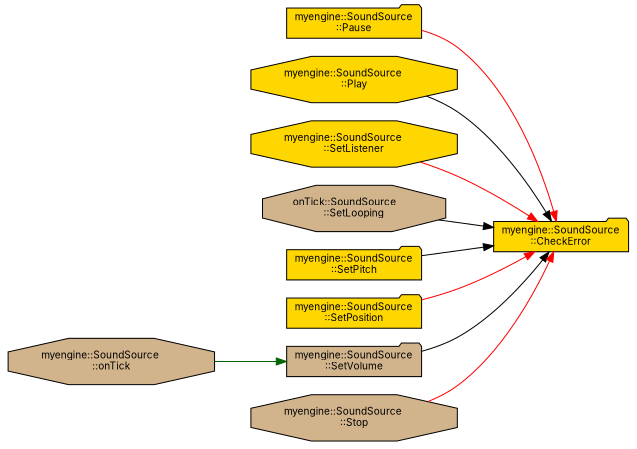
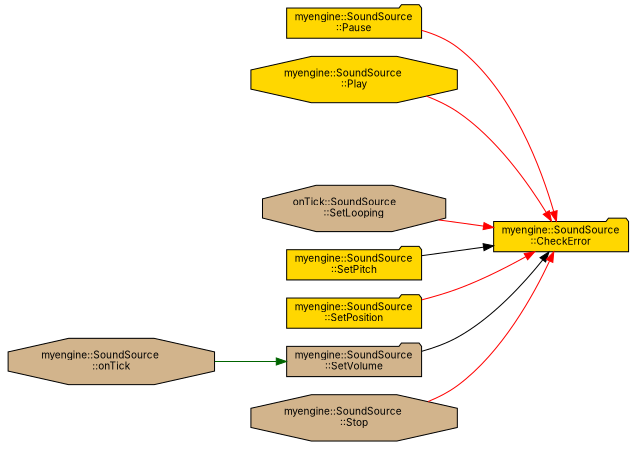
node "myengine::SoundSource ::SetListener": removed
edge "myengine::SoundSource ::Play" -> "myengine::SoundSource ::CheckError": color black -> red
edge "onTick::SoundSource ::SetLooping" -> "myengine::SoundSource ::CheckError": color black -> red
